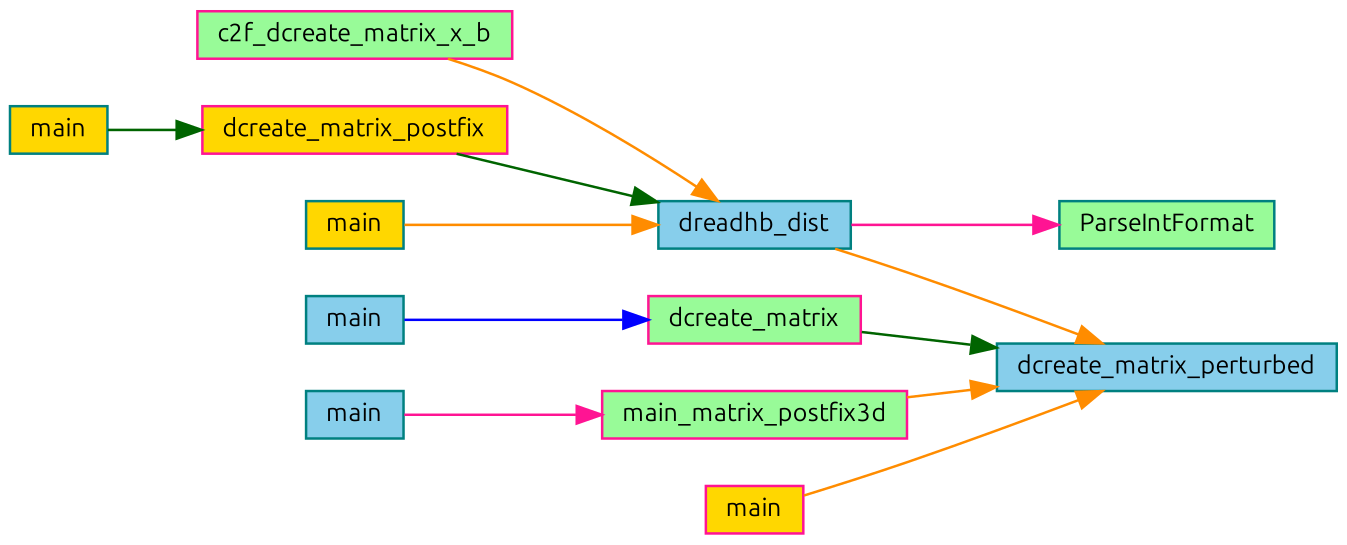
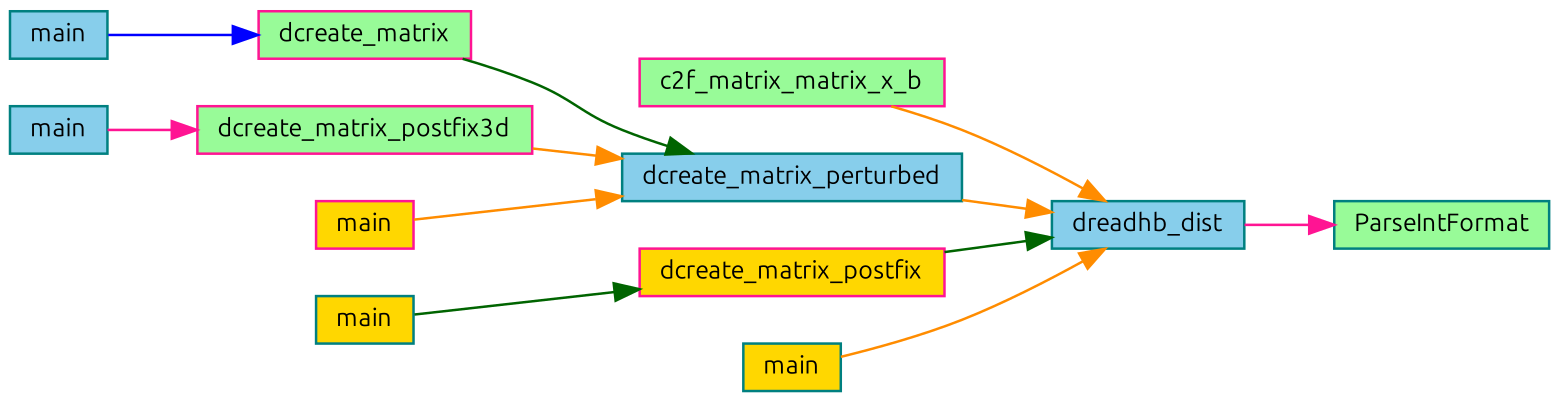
node "c2f_dcreate_matrix_x_b": label "c2f_dcreate_matrix_x_b" -> "c2f_matrix_matrix_x_b"
edge "dreadhb_dist" -> "dcreate_matrix_perturbed": reversed
node "main_matrix_postfix3d": label "main_matrix_postfix3d" -> "dcreate_matrix_postfix3d"
